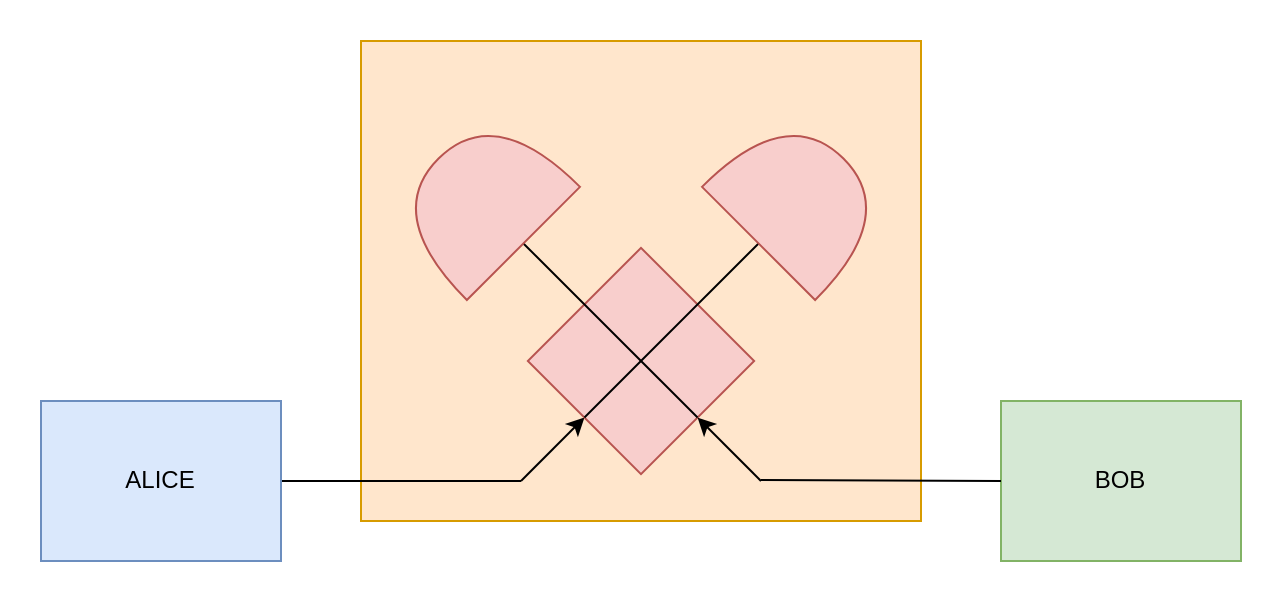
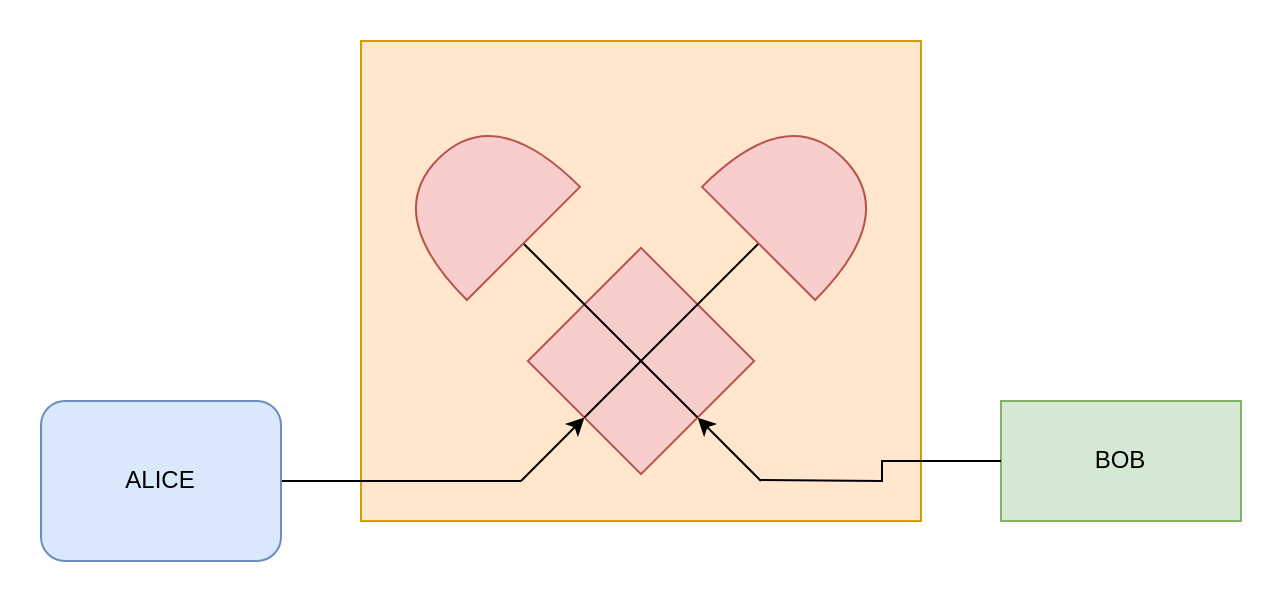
node "ALICE": shape rectangle -> rounded rectangle
node "BOB": size 240x160 -> 240x120
